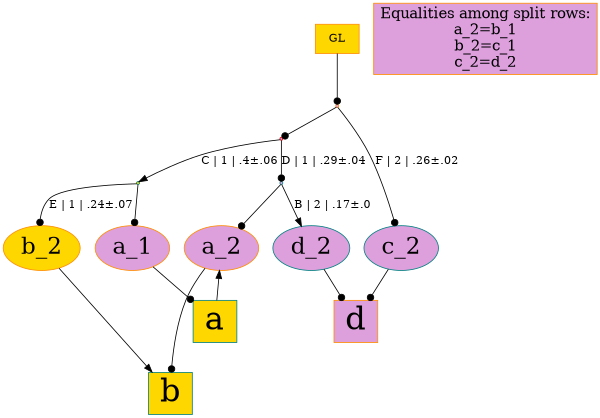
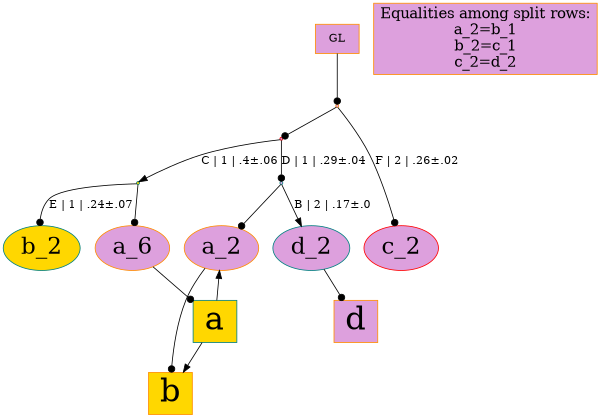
node "GL": fillcolor gold -> plum
node "b_2": color darkorange -> teal
node "a_1": label "a_1" -> "a_6"
node "c_2": color teal -> red
edge "c_2" -> "d": removed
edge "b_2" -> "b": now "a" -> "b"
node "b": color teal -> darkorange
